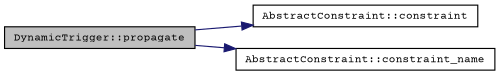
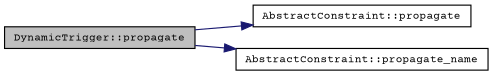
node "AbstractConstraint::constraint": label "AbstractConstraint::constraint" -> "AbstractConstraint::propagate"
node "AbstractConstraint::constraint_name": label "AbstractConstraint::constraint_name" -> "AbstractConstraint::propagate_name"
